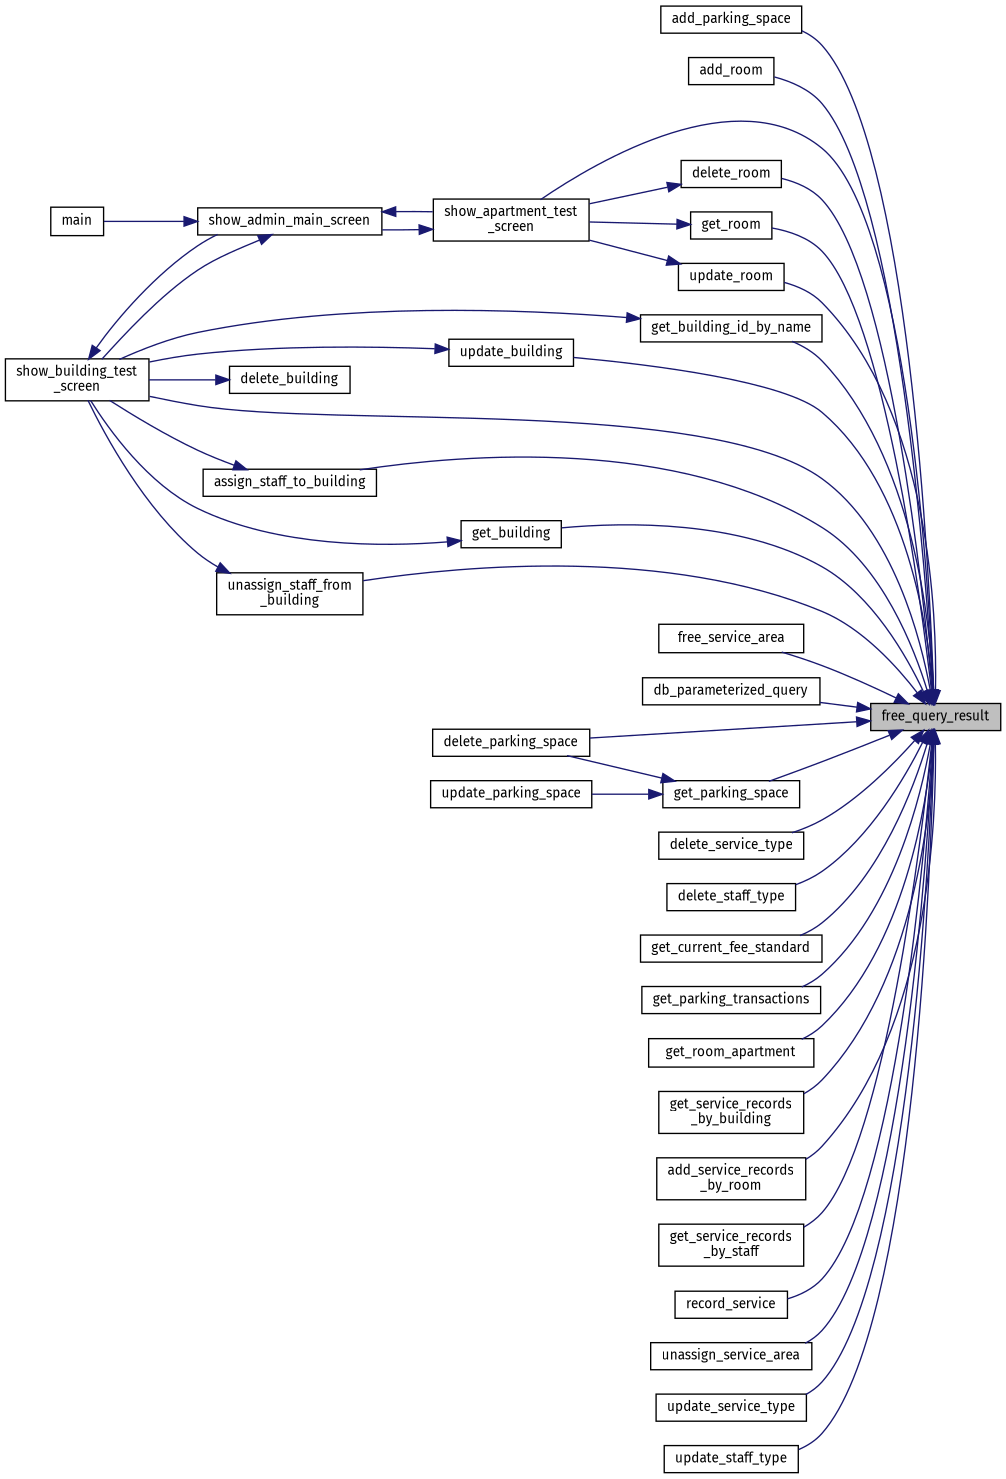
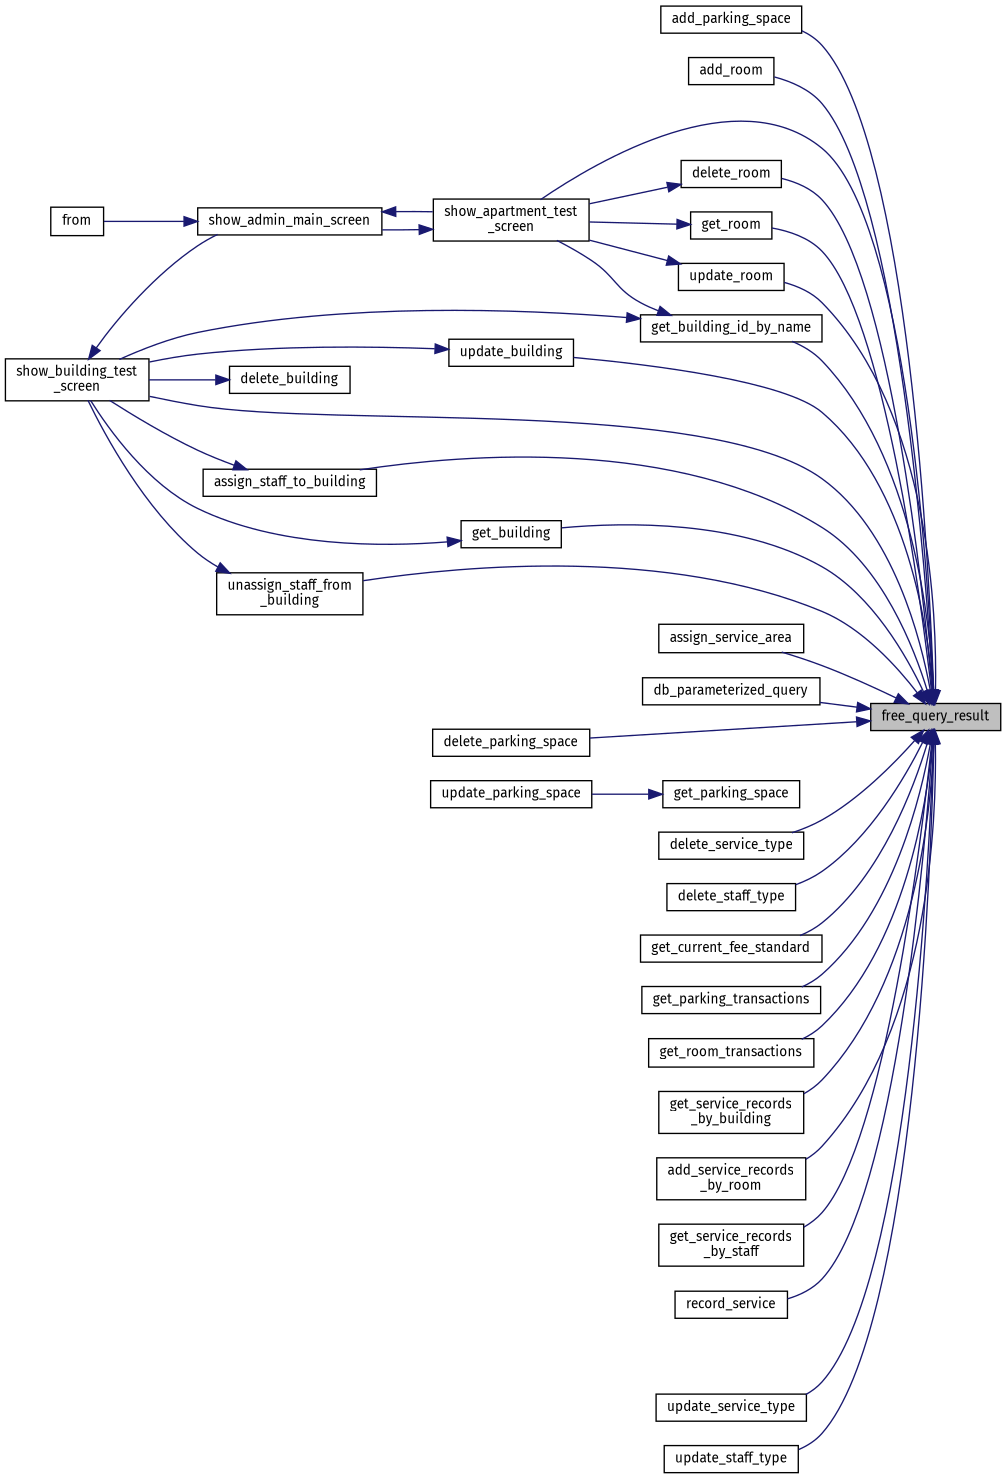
node "main": label "main" -> "from"
edge "show_apartment_test _screen" -> "get_building_id_by_name": added
edge "show_building_test _screen" -> "show_admin_main_screen": removed
node "free_service_area": label "free_service_area" -> "assign_service_area"
edge "get_parking_space" -> "free_query_result": removed
edge "delete_parking_space" -> "get_parking_space": removed
node "get_room_apartment": label "get_room_apartment" -> "get_room_transactions"
node "unassign_service_area": removed
